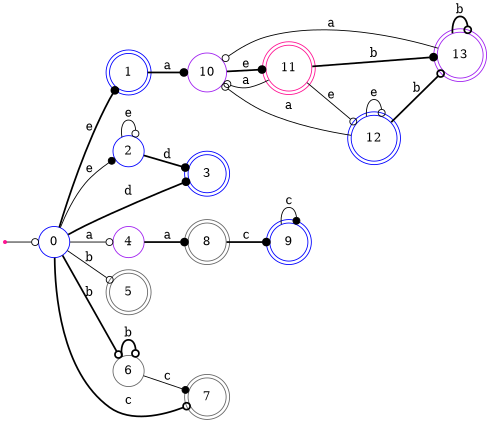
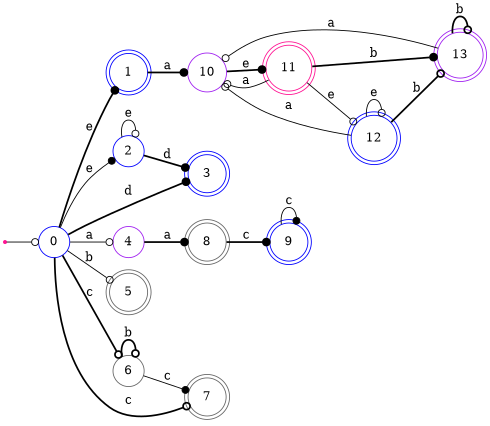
edge "0" -> "6": label "b" -> "c"
